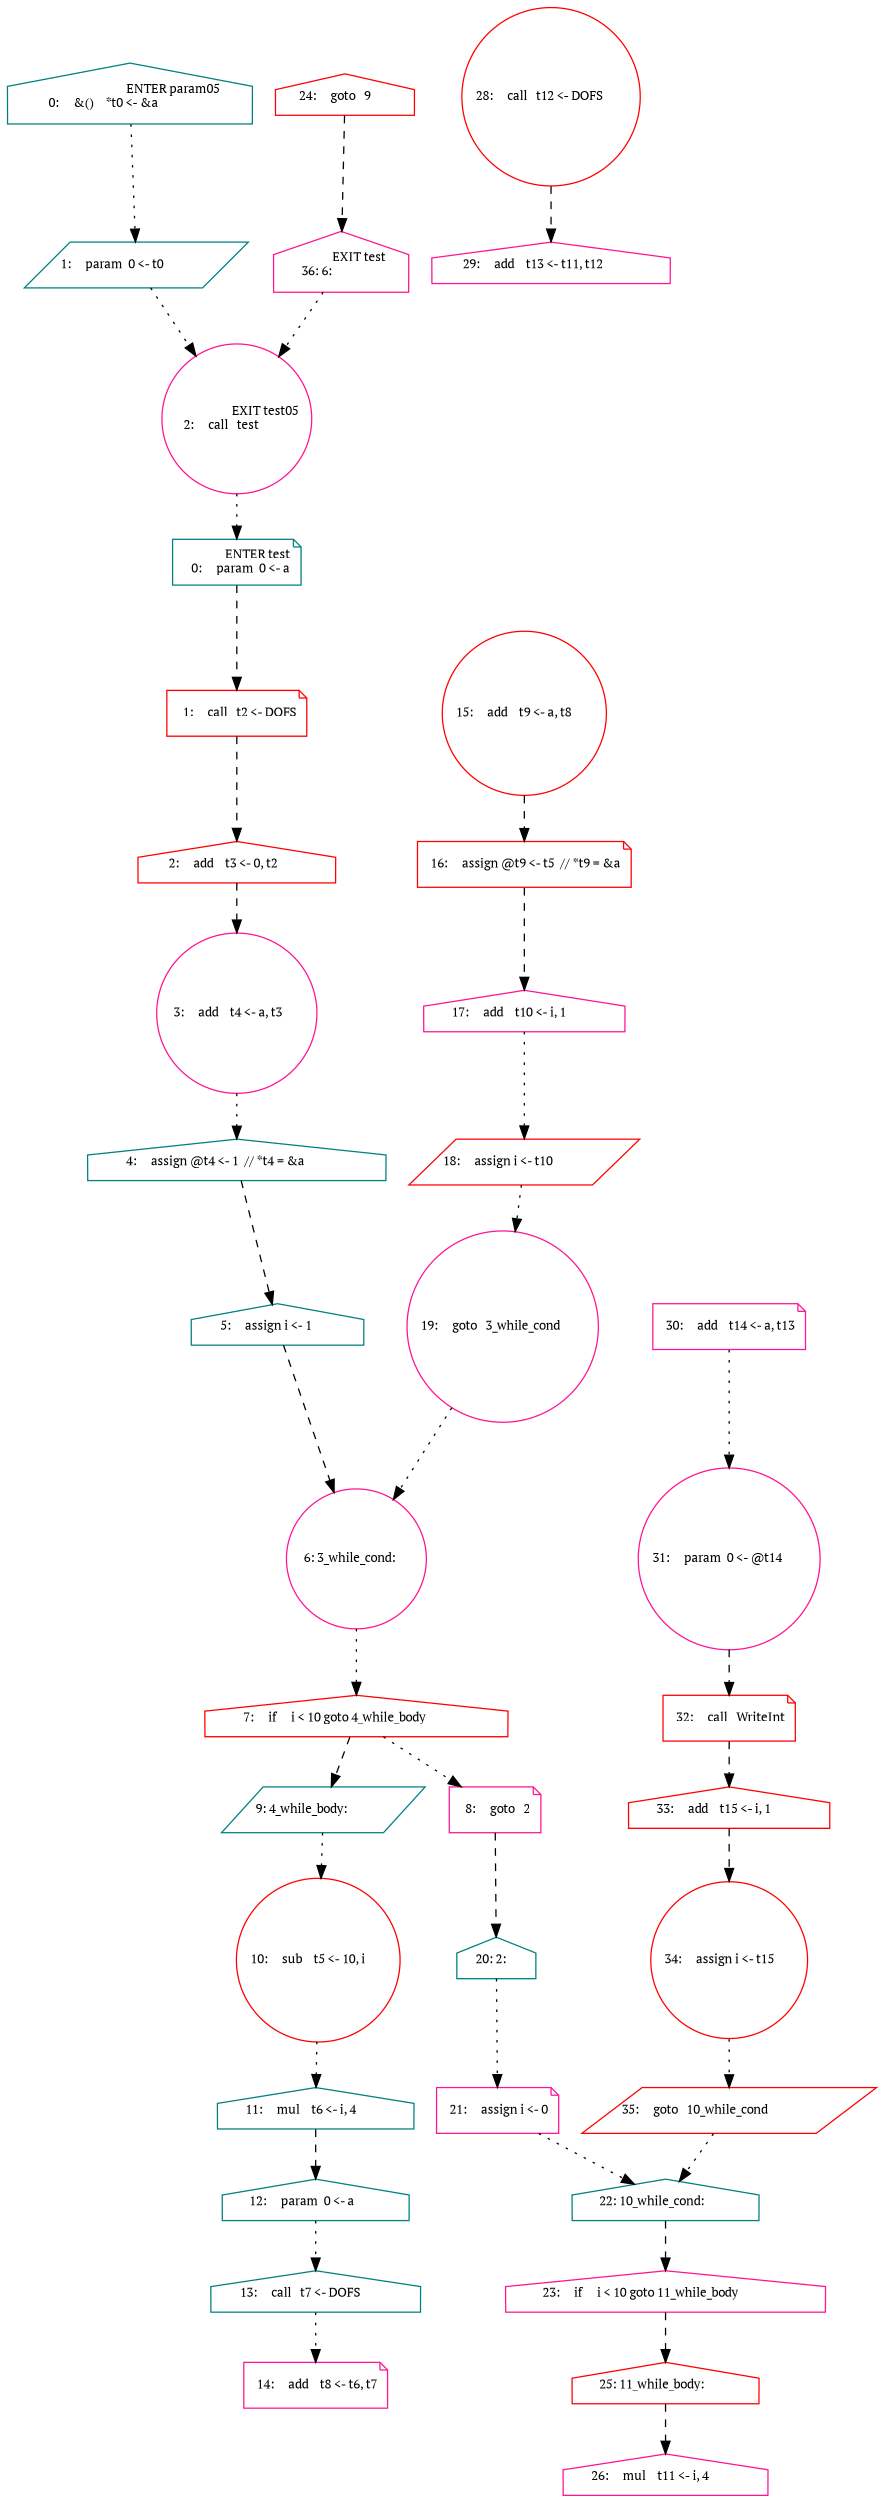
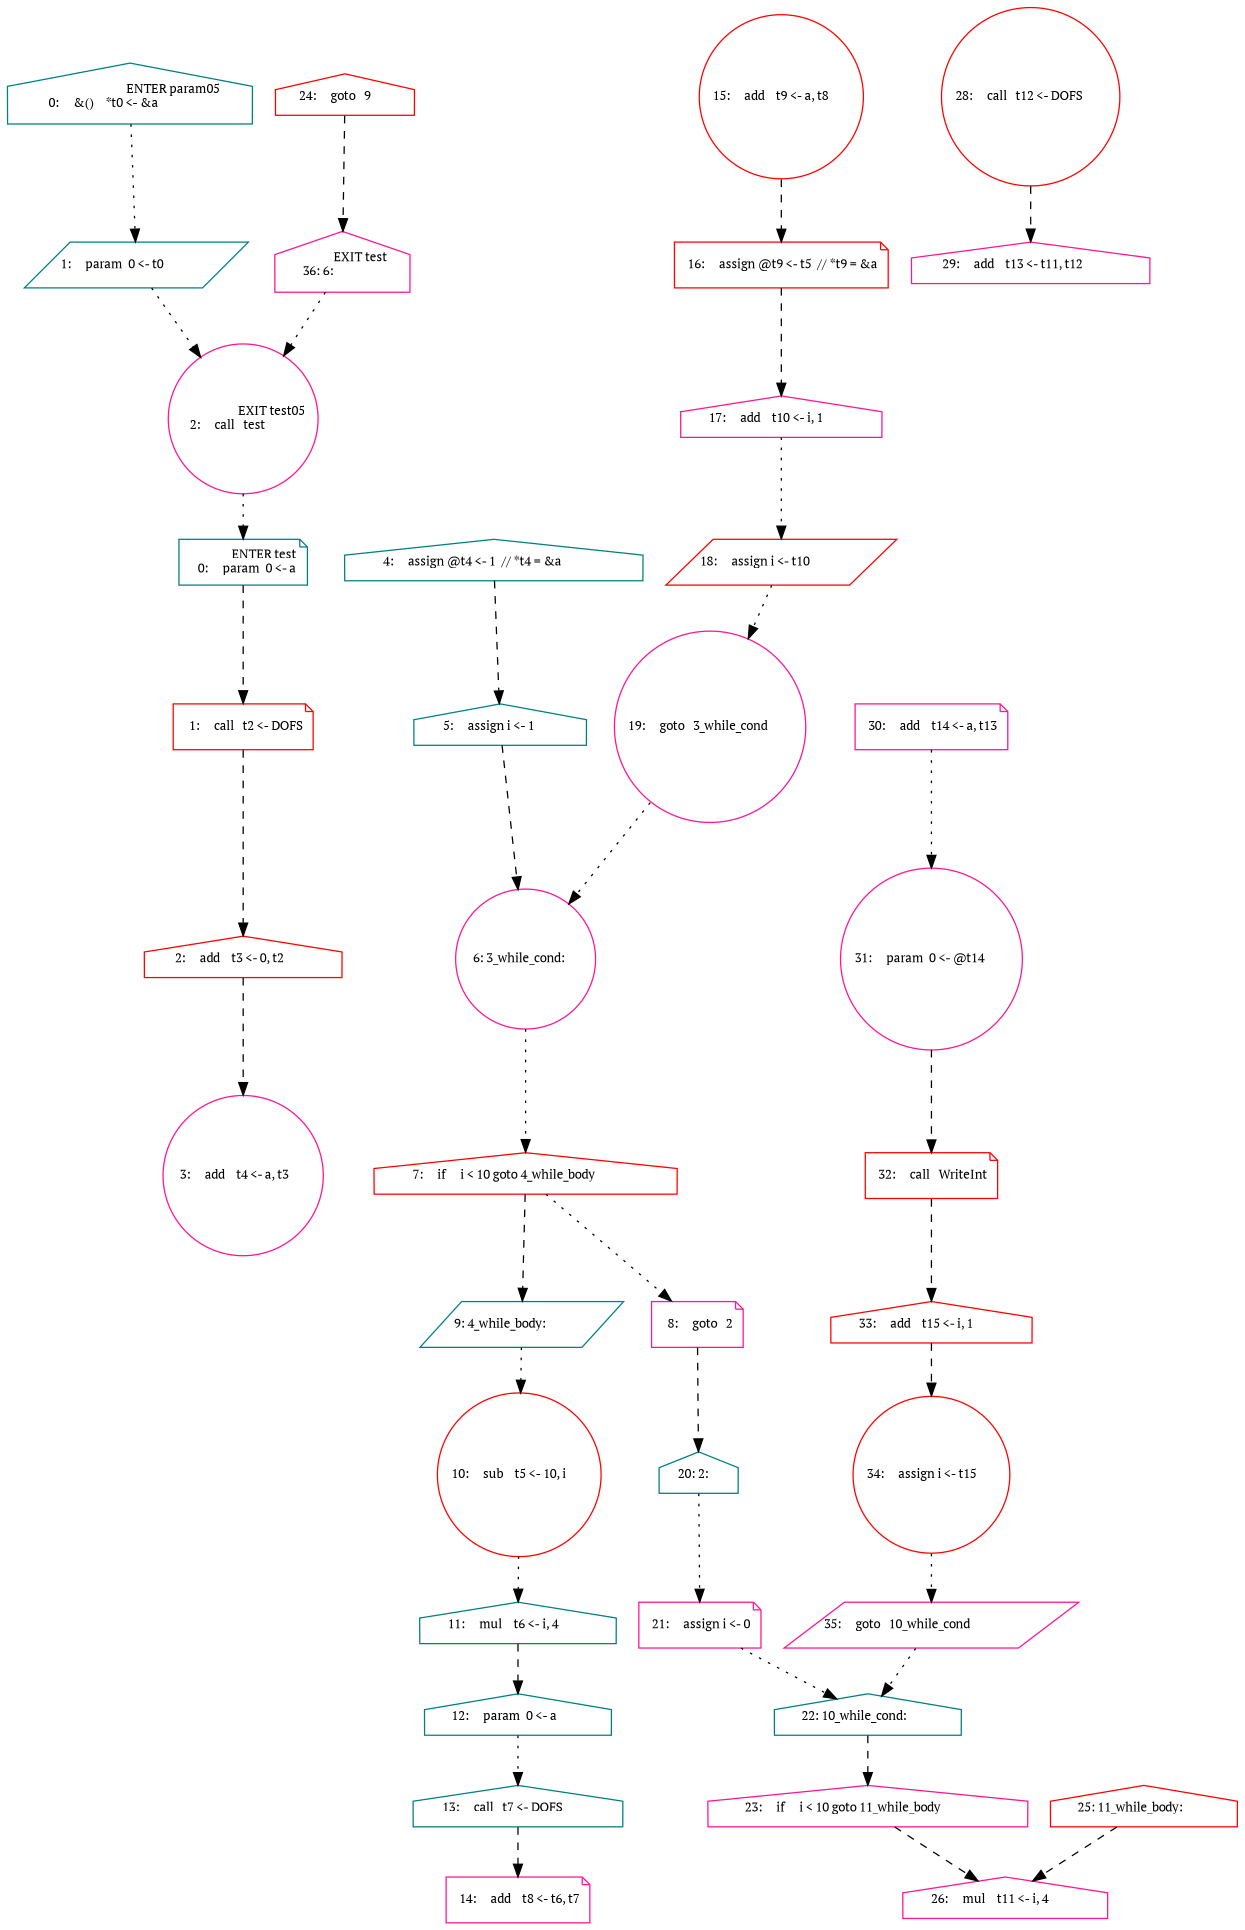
edge "3:     add    t4 <- a, t3" -> "4:     assign @t4 <- 1  // *t4 = &a": removed
node "35:     goto   10_while_cond": color red -> deeppink
edge "13:     call   t7 <- DOFS" -> "14:     add    t8 <- t6, t7": style dotted -> dashed
edge "23:     if     i < 10 goto 11_while_body" -> "25: 11_while_body:": now "23:     if     i < 10 goto 11_while_body" -> "26:     mul    t11 <- i, 4"
